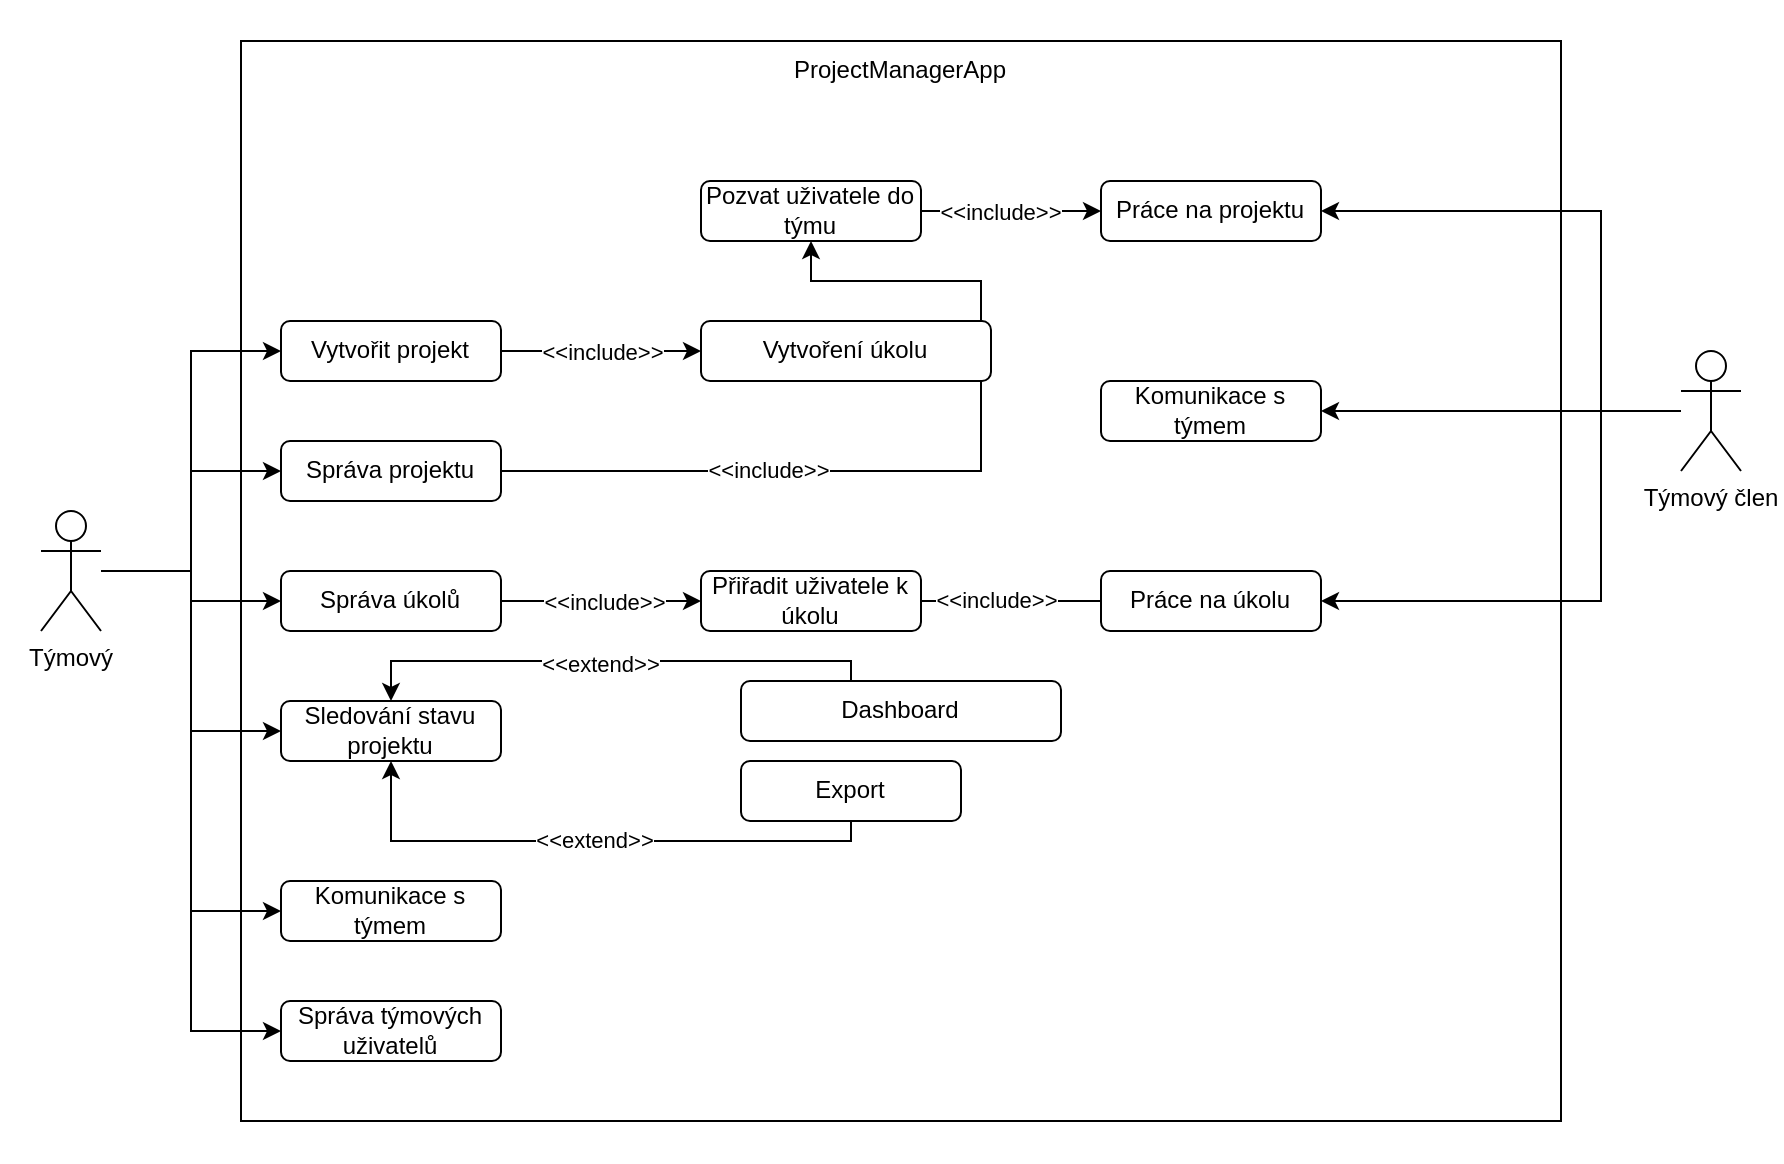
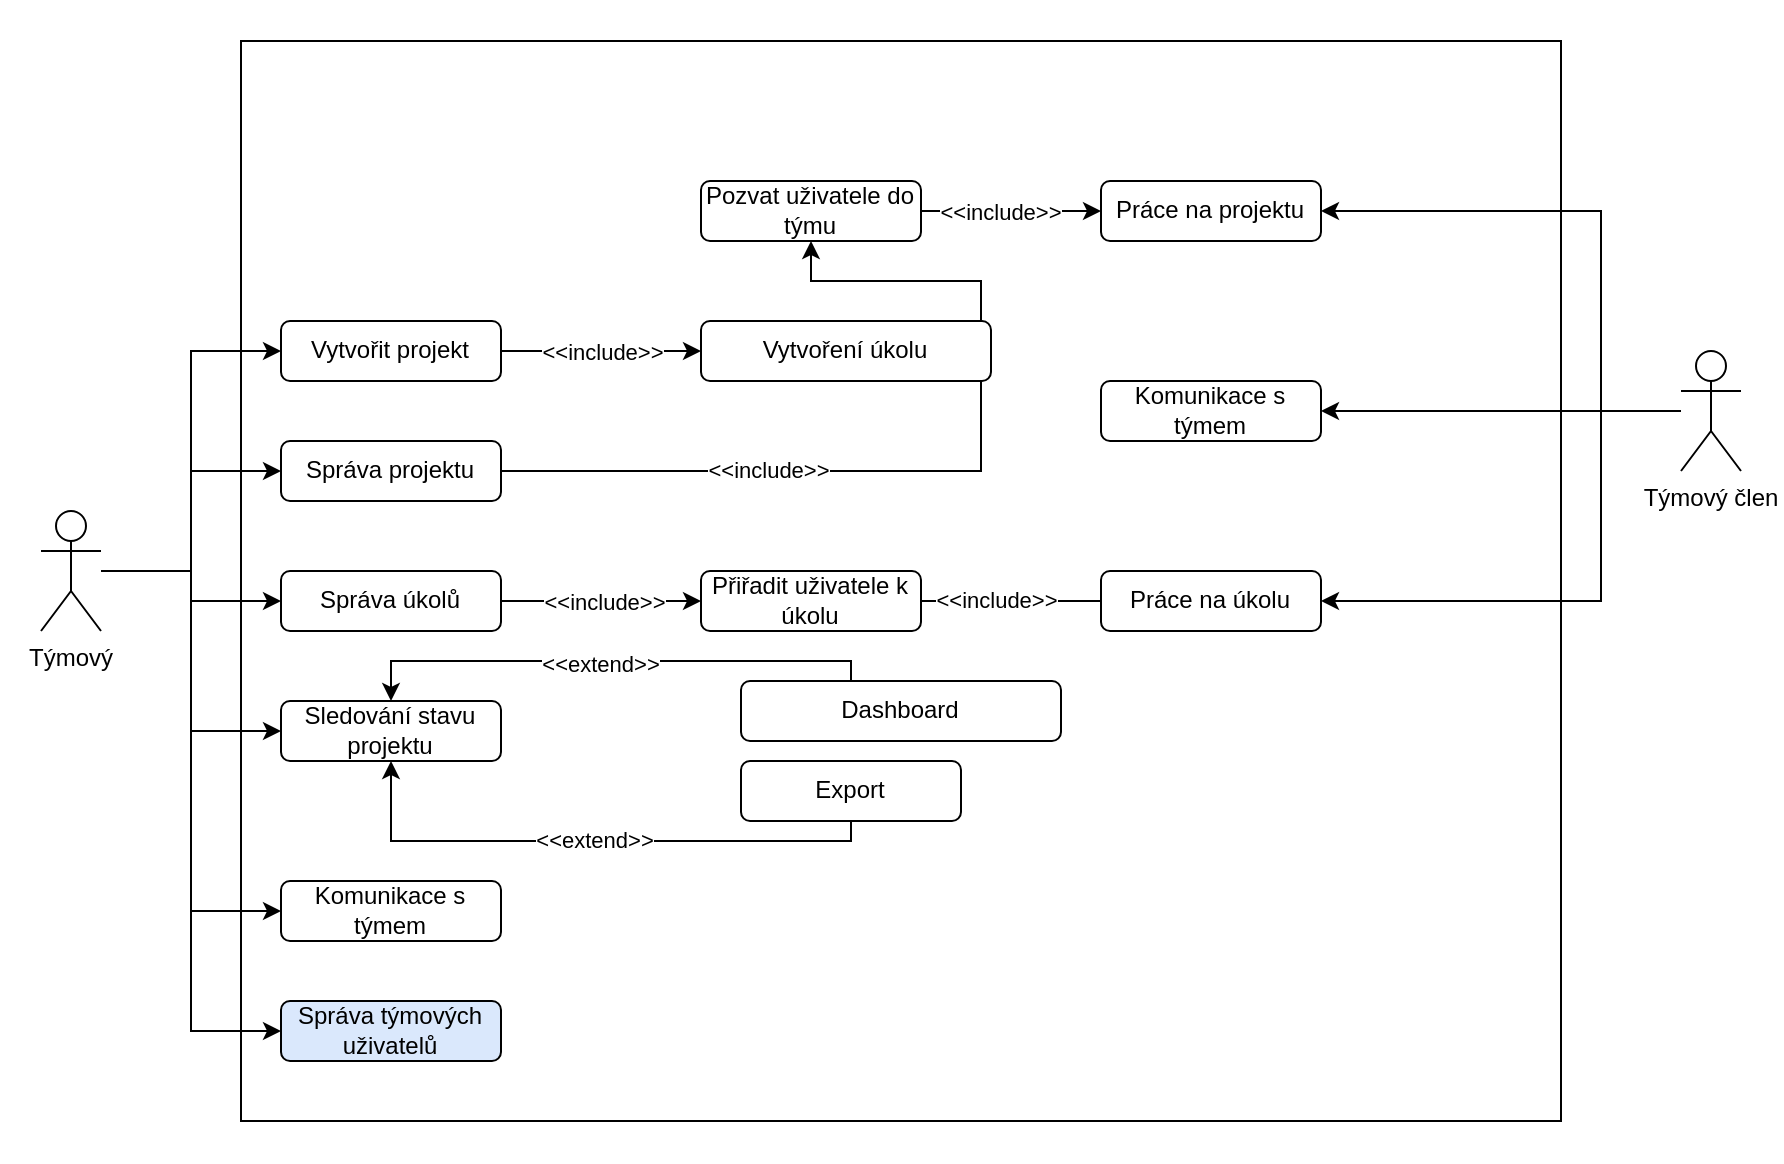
node "ProjectManagerApp": removed
node "Správa týmových uživatelů": fillcolor #ffffff -> #dae8fc
